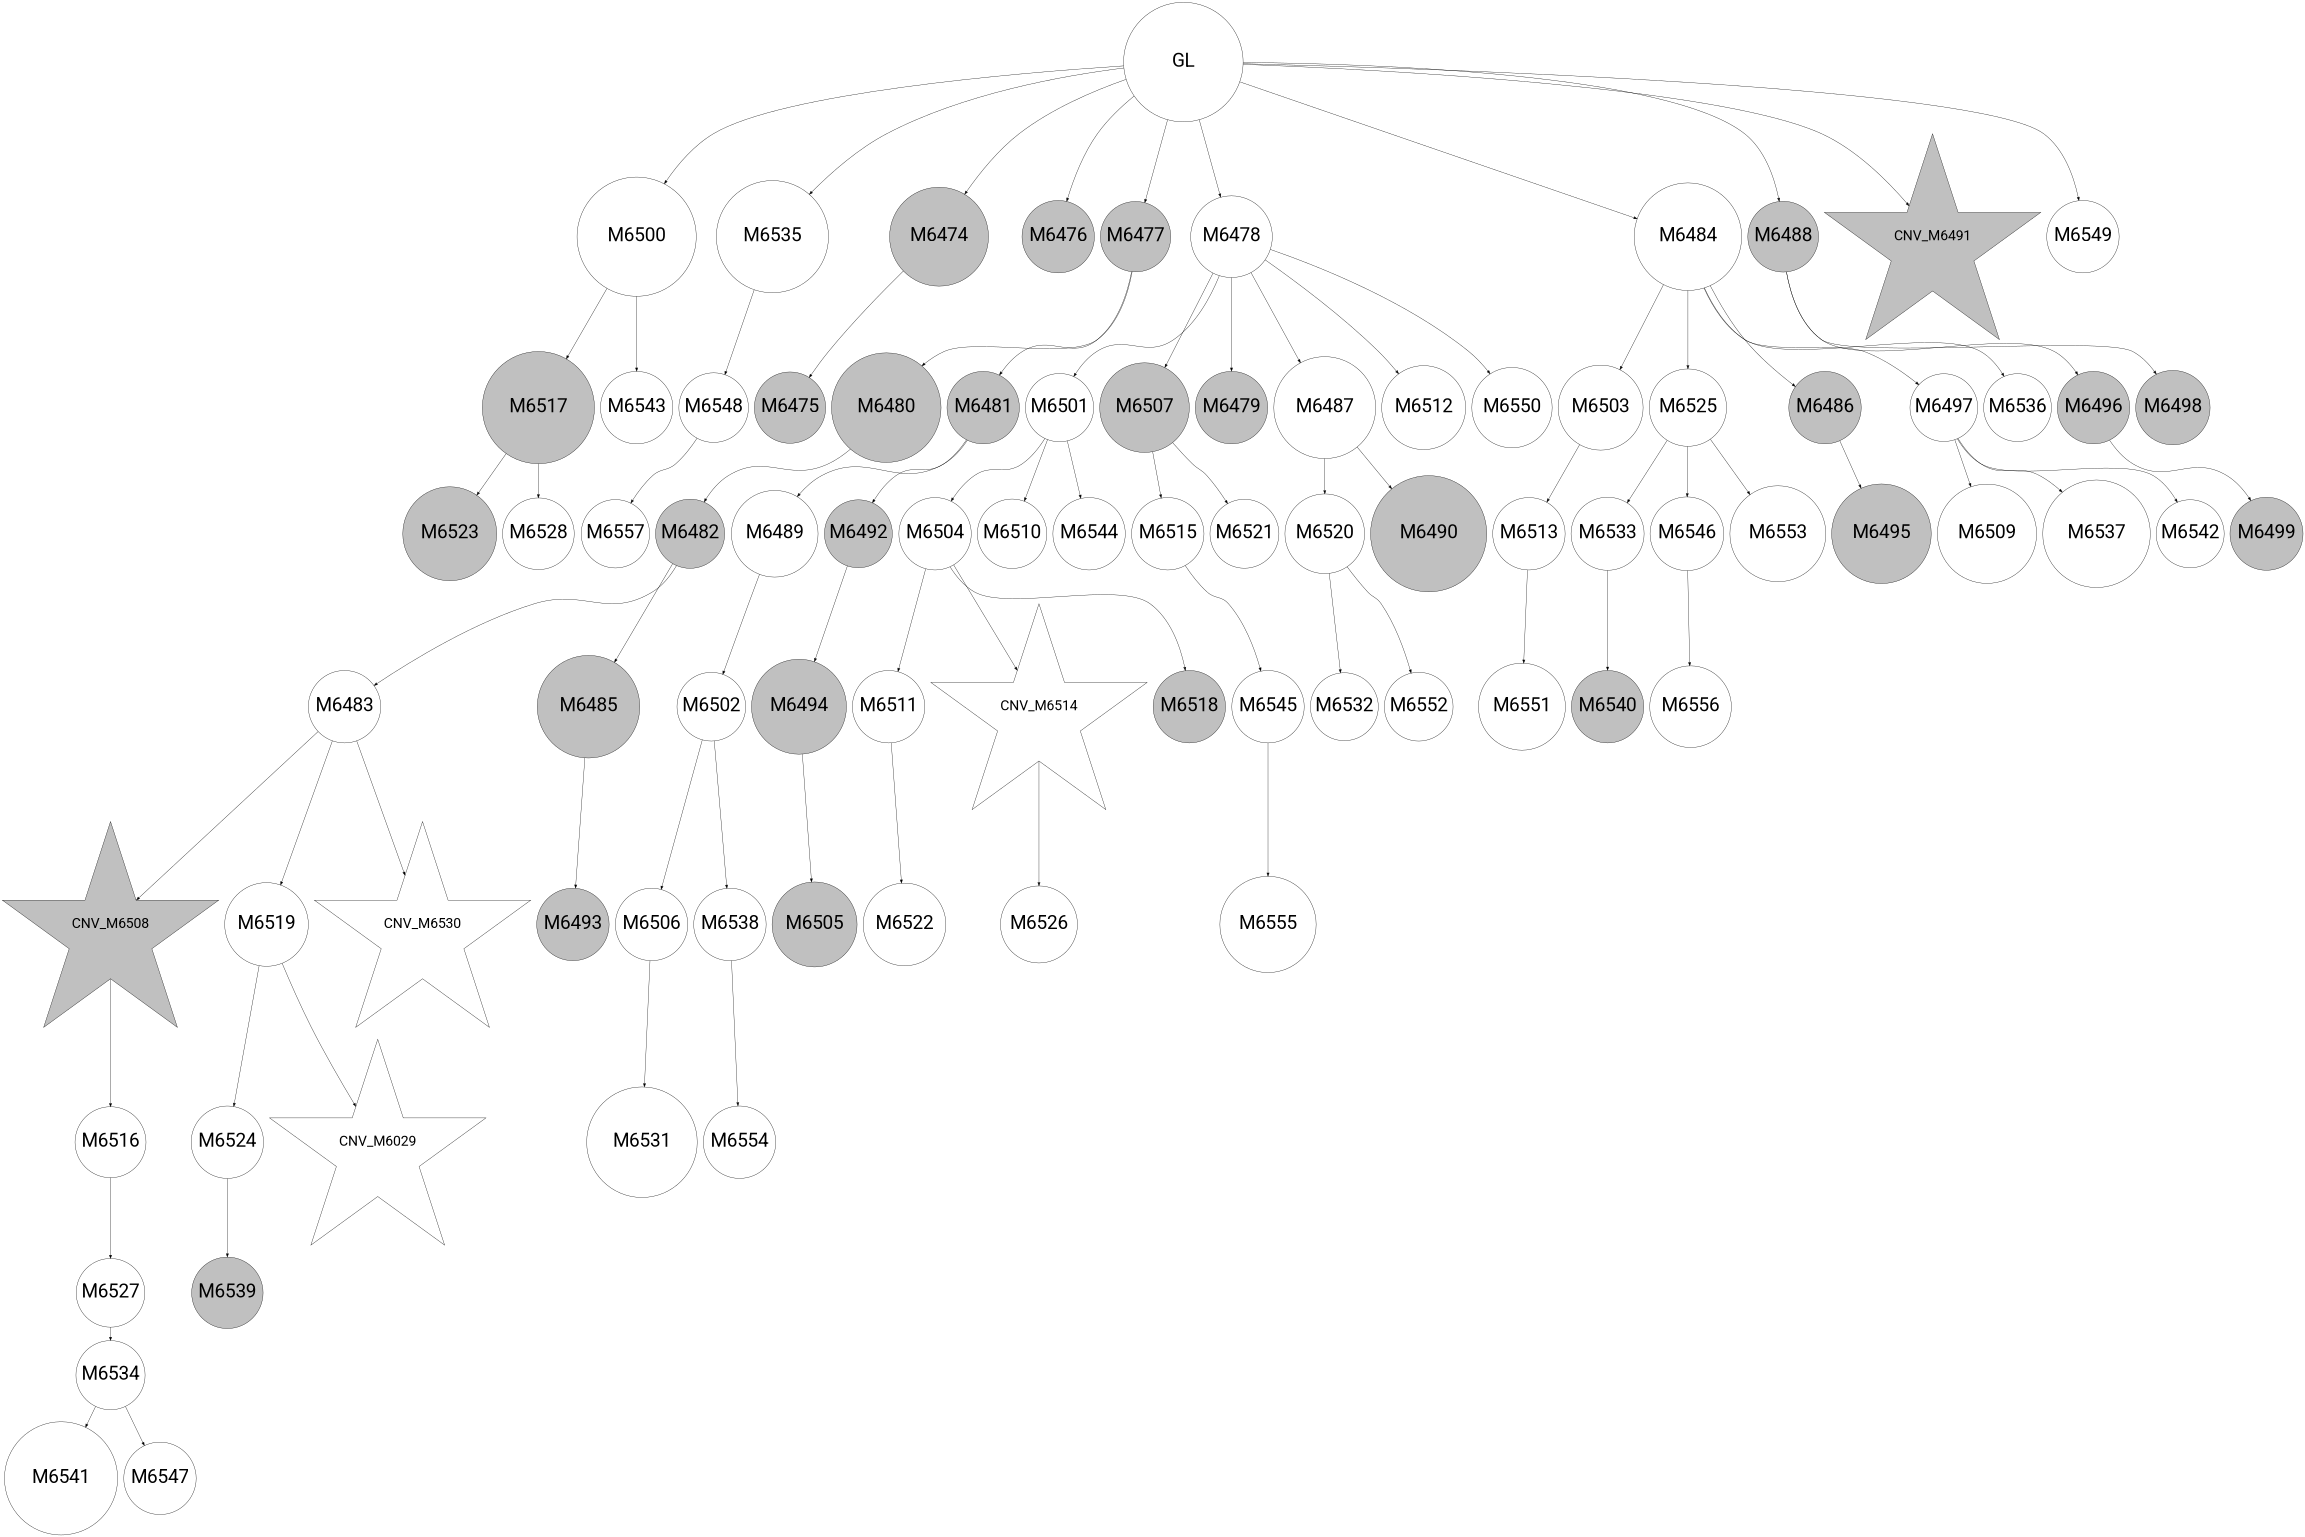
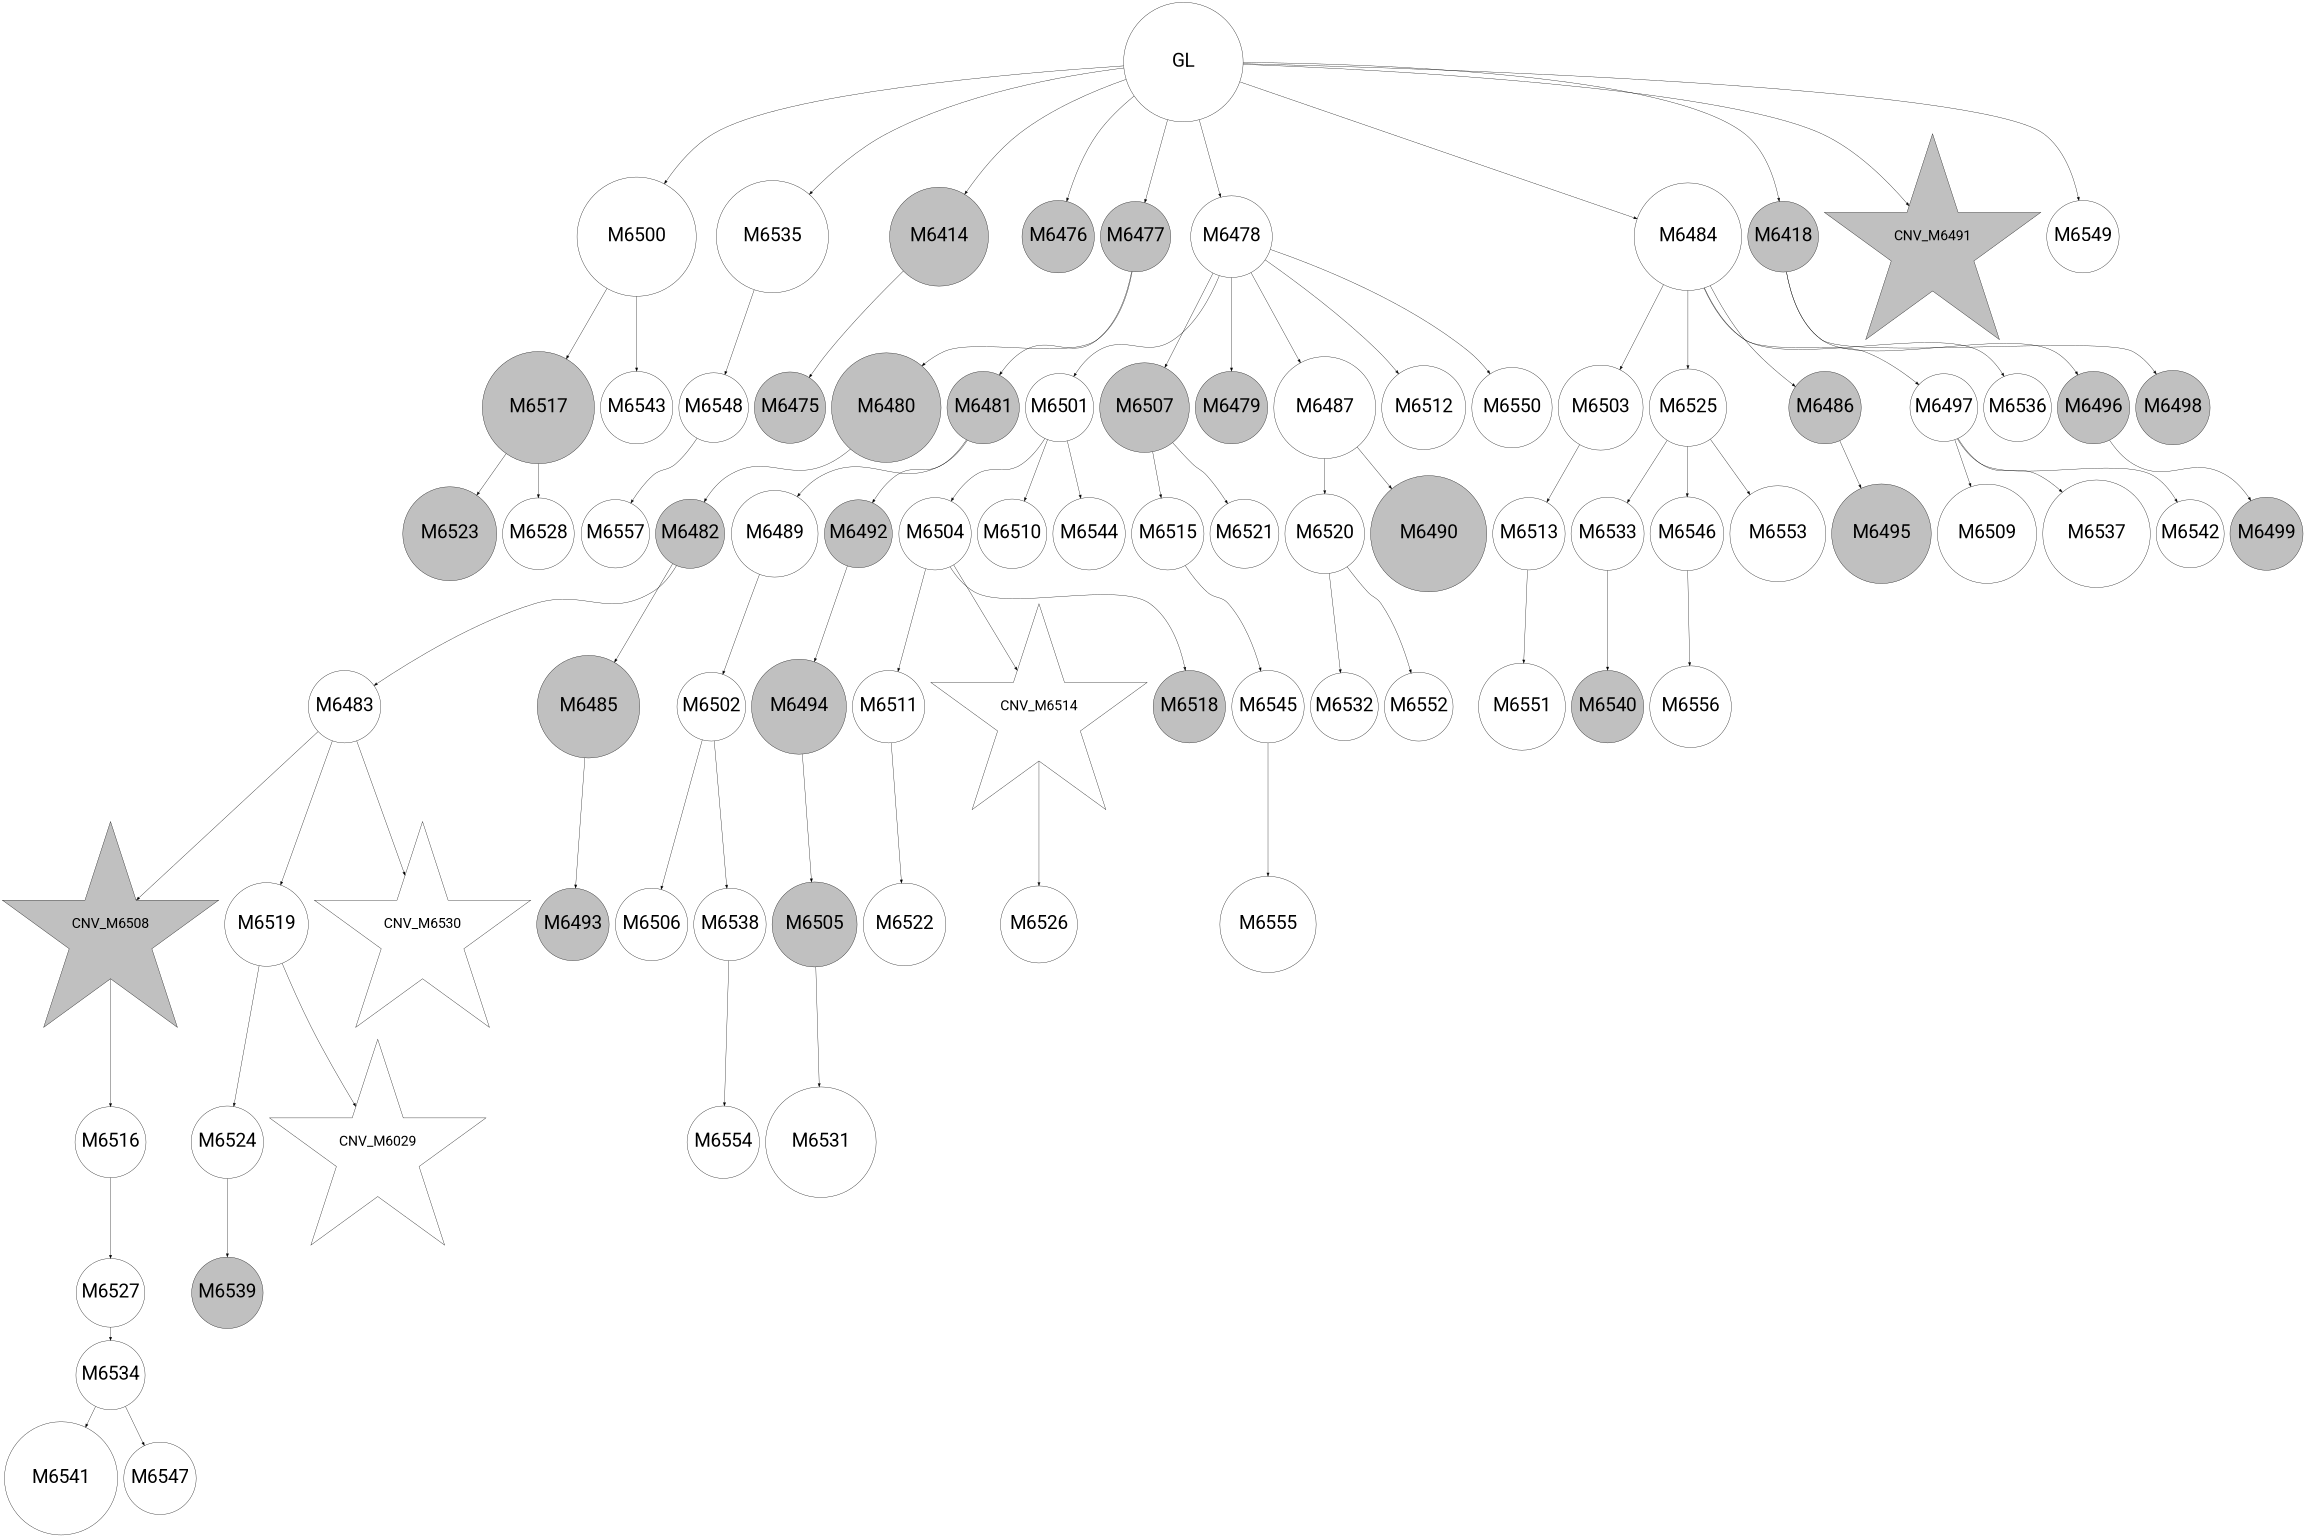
node "M6474": label "M6474" -> "M6414"
node "M6488": label "M6488" -> "M6418"
edge "M6506" -> "M6531": now "M6505" -> "M6531"
